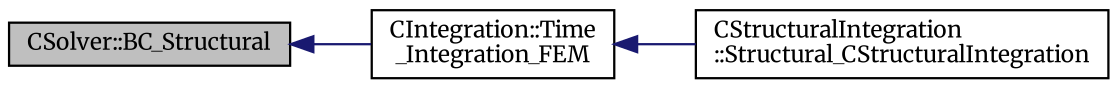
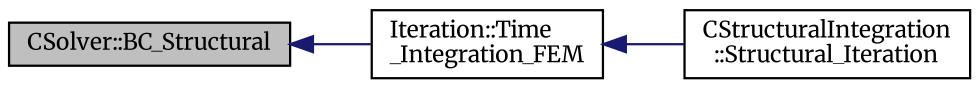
node "CIntegration::Time _Integration_FEM": label "CIntegration::Time _Integration_FEM" -> "Iteration::Time _Integration_FEM"
node "CStructuralIntegration ::Structural_CStructuralIntegration": label "CStructuralIntegration ::Structural_CStructuralIntegration" -> "CStructuralIntegration ::Structural_Iteration"
